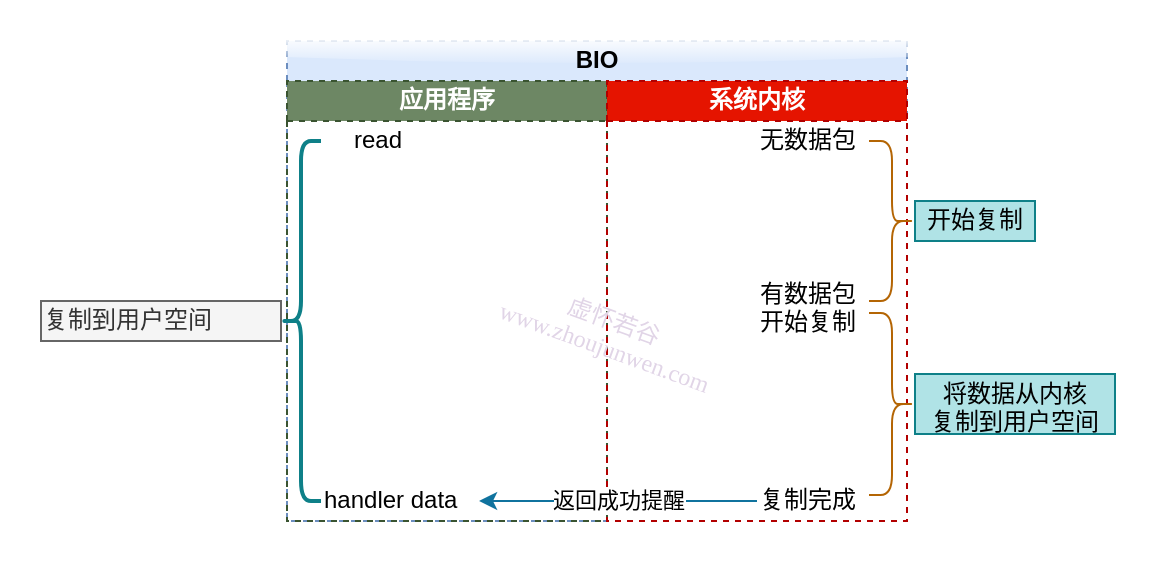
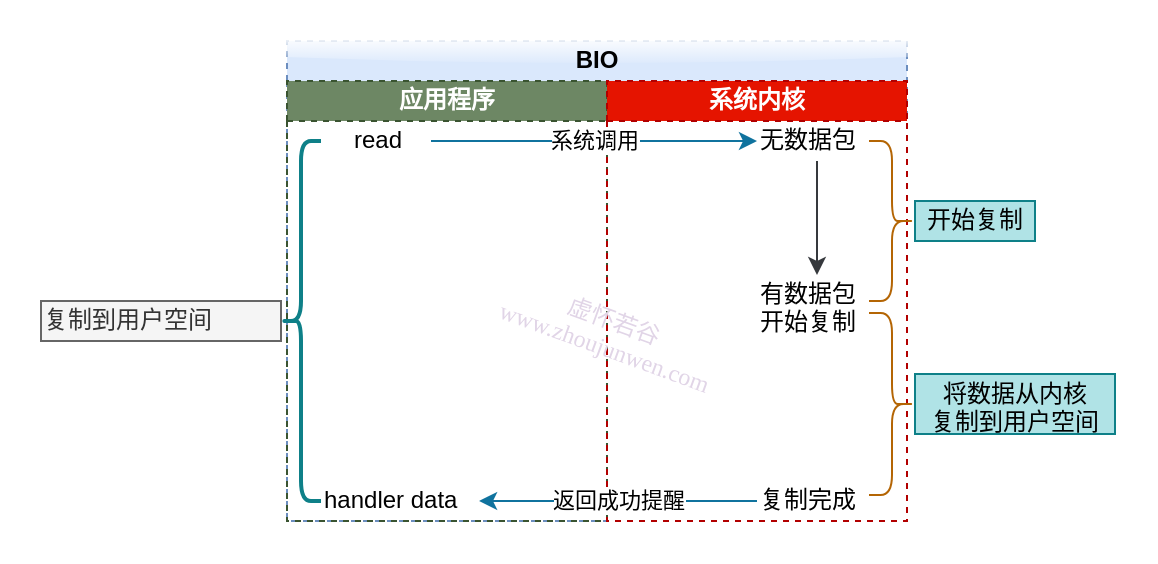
edge "read" -> "无数据包": added, label "系统调用"
edge "无数据包" -> "有数据包 开始复制": added
